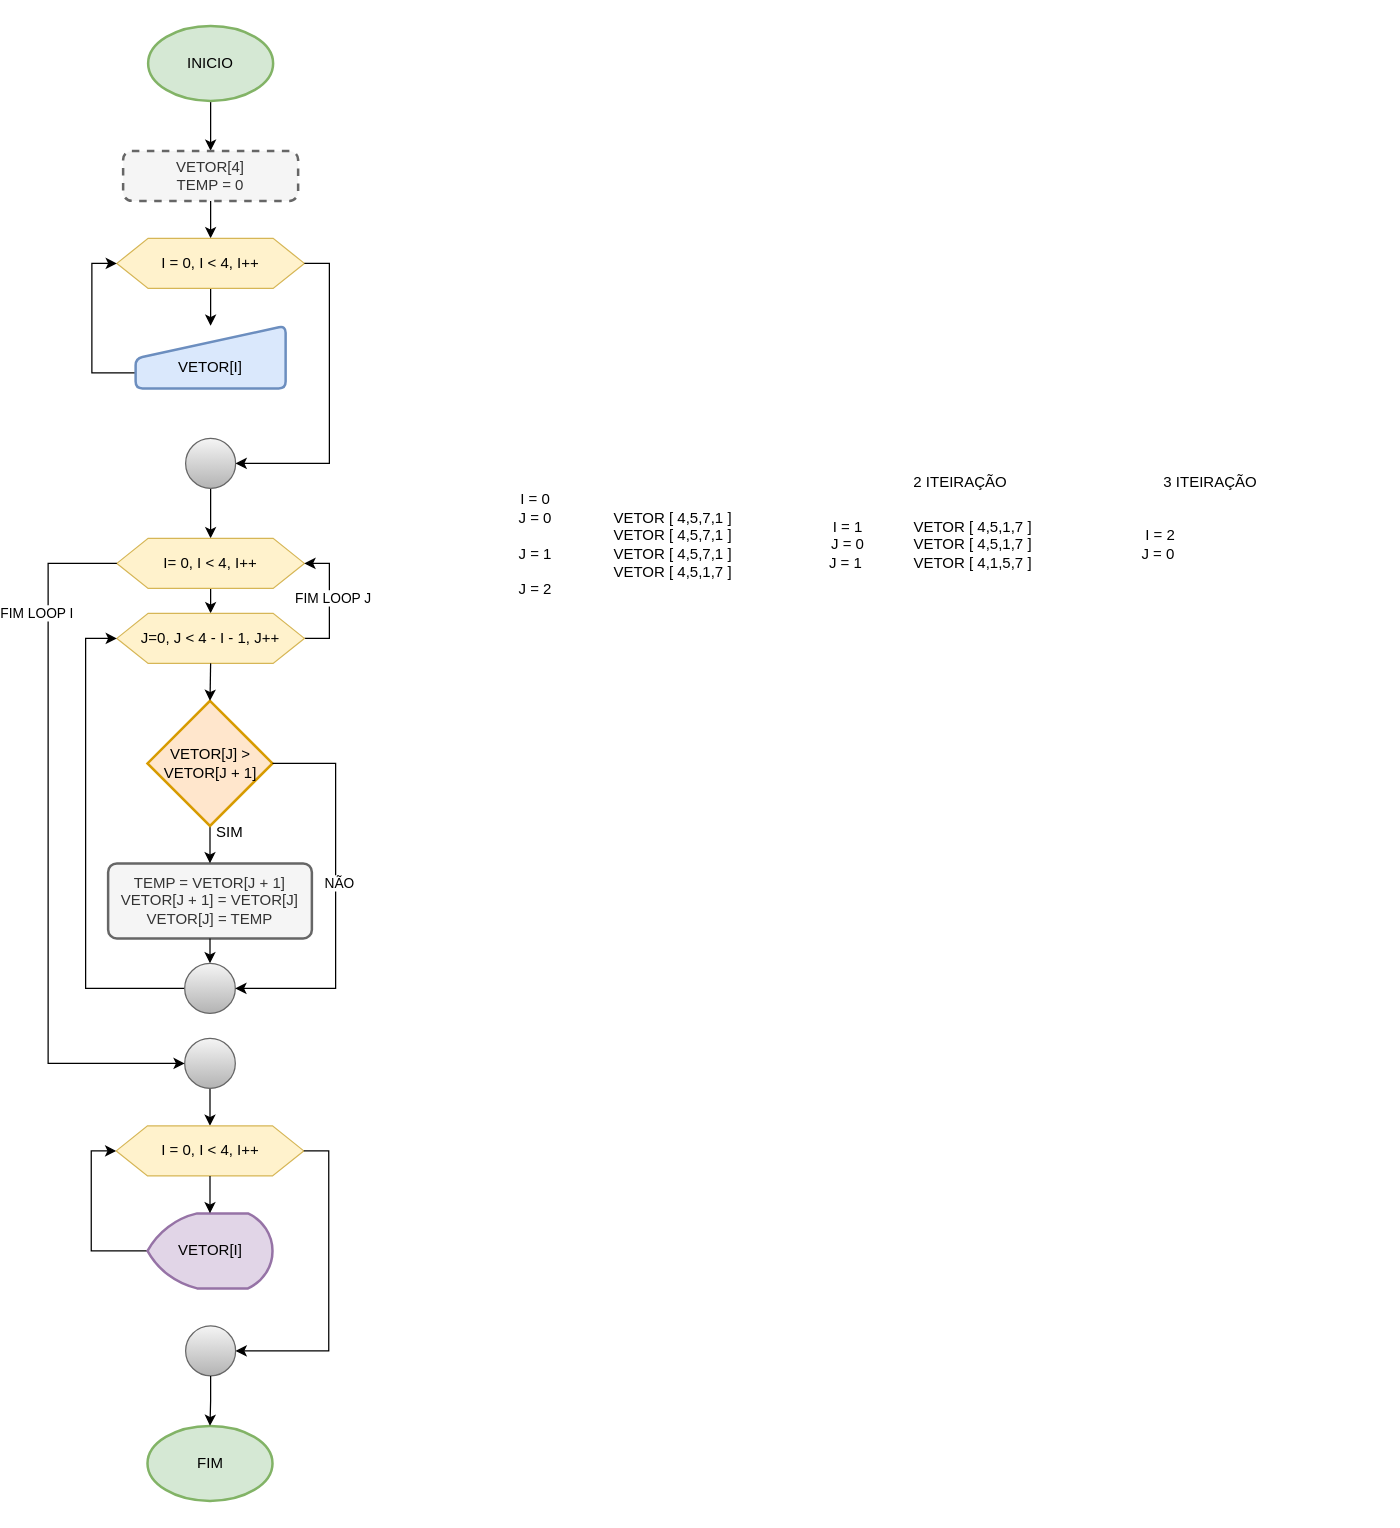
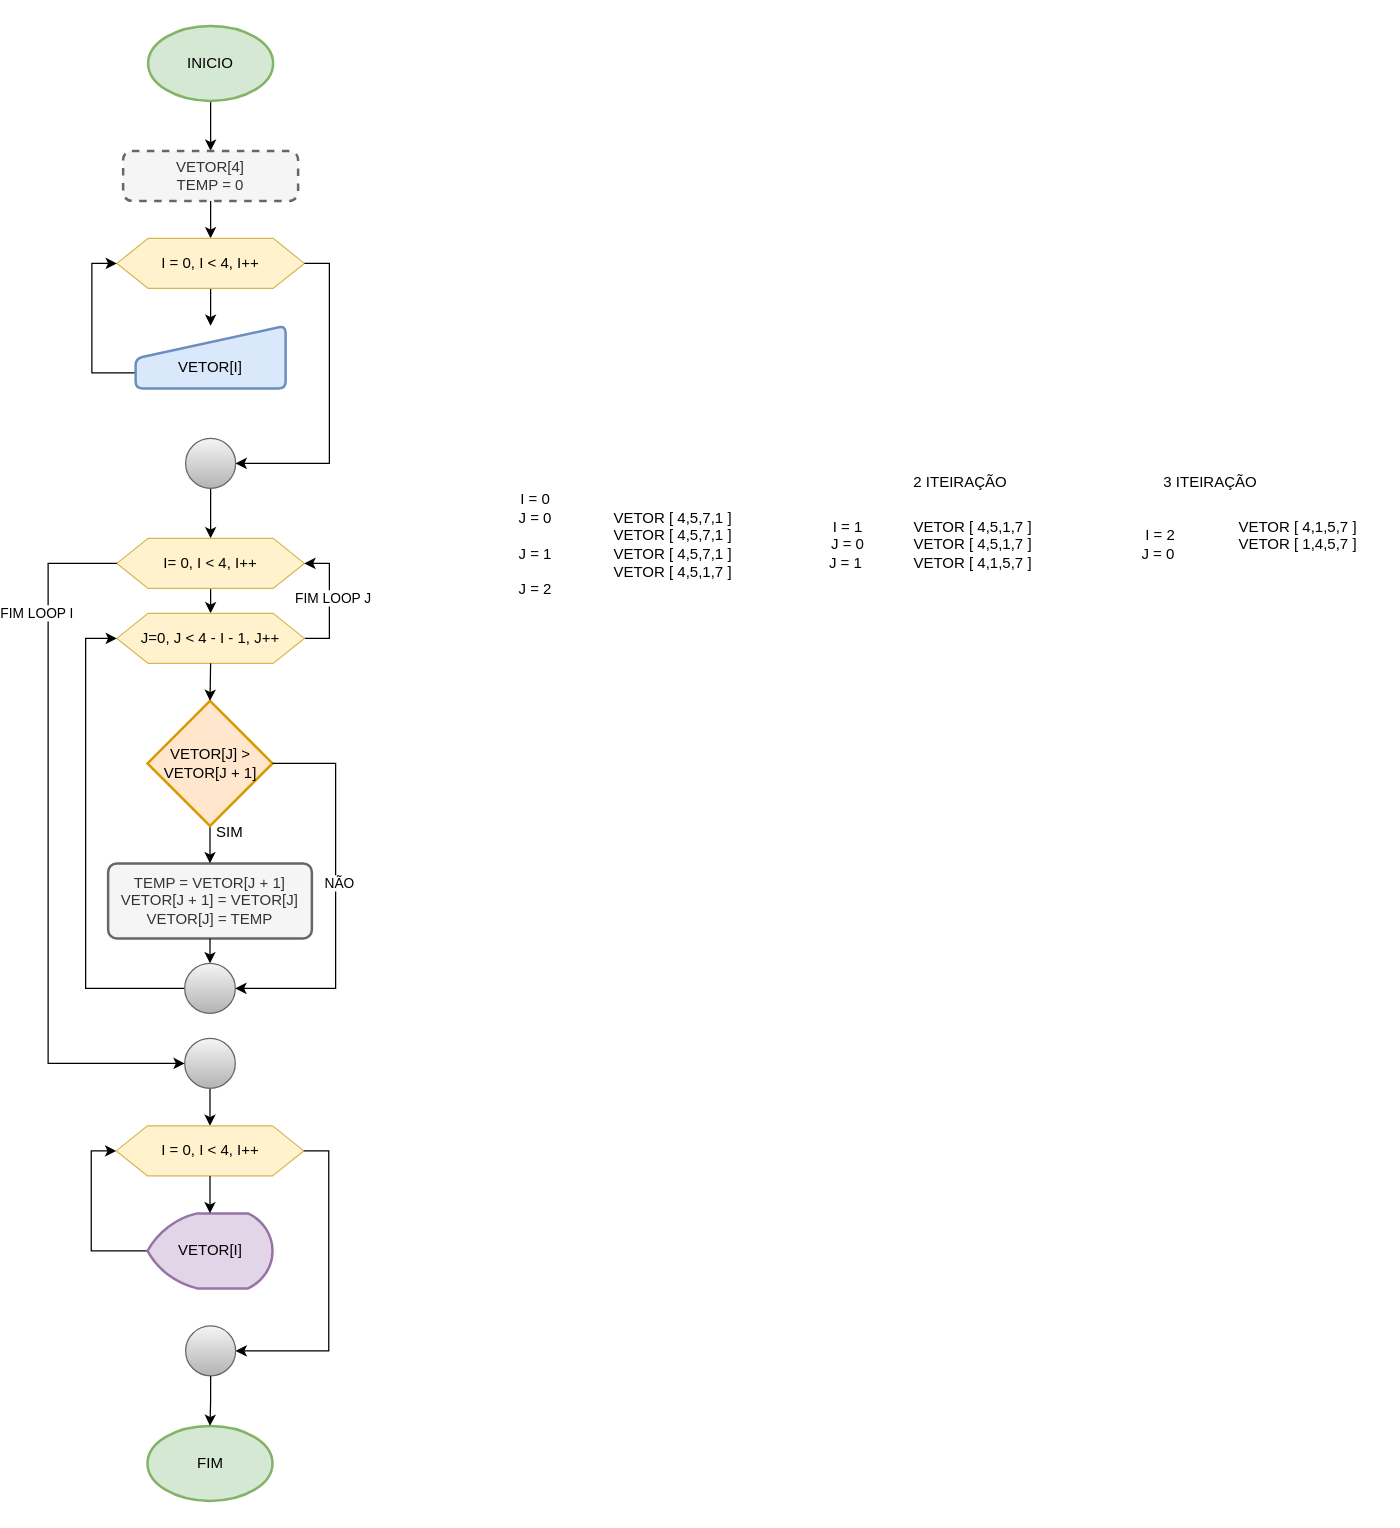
node "VETOR [ 4,1,5,7 ] VETOR [ 1,4,5,7 ]": added
